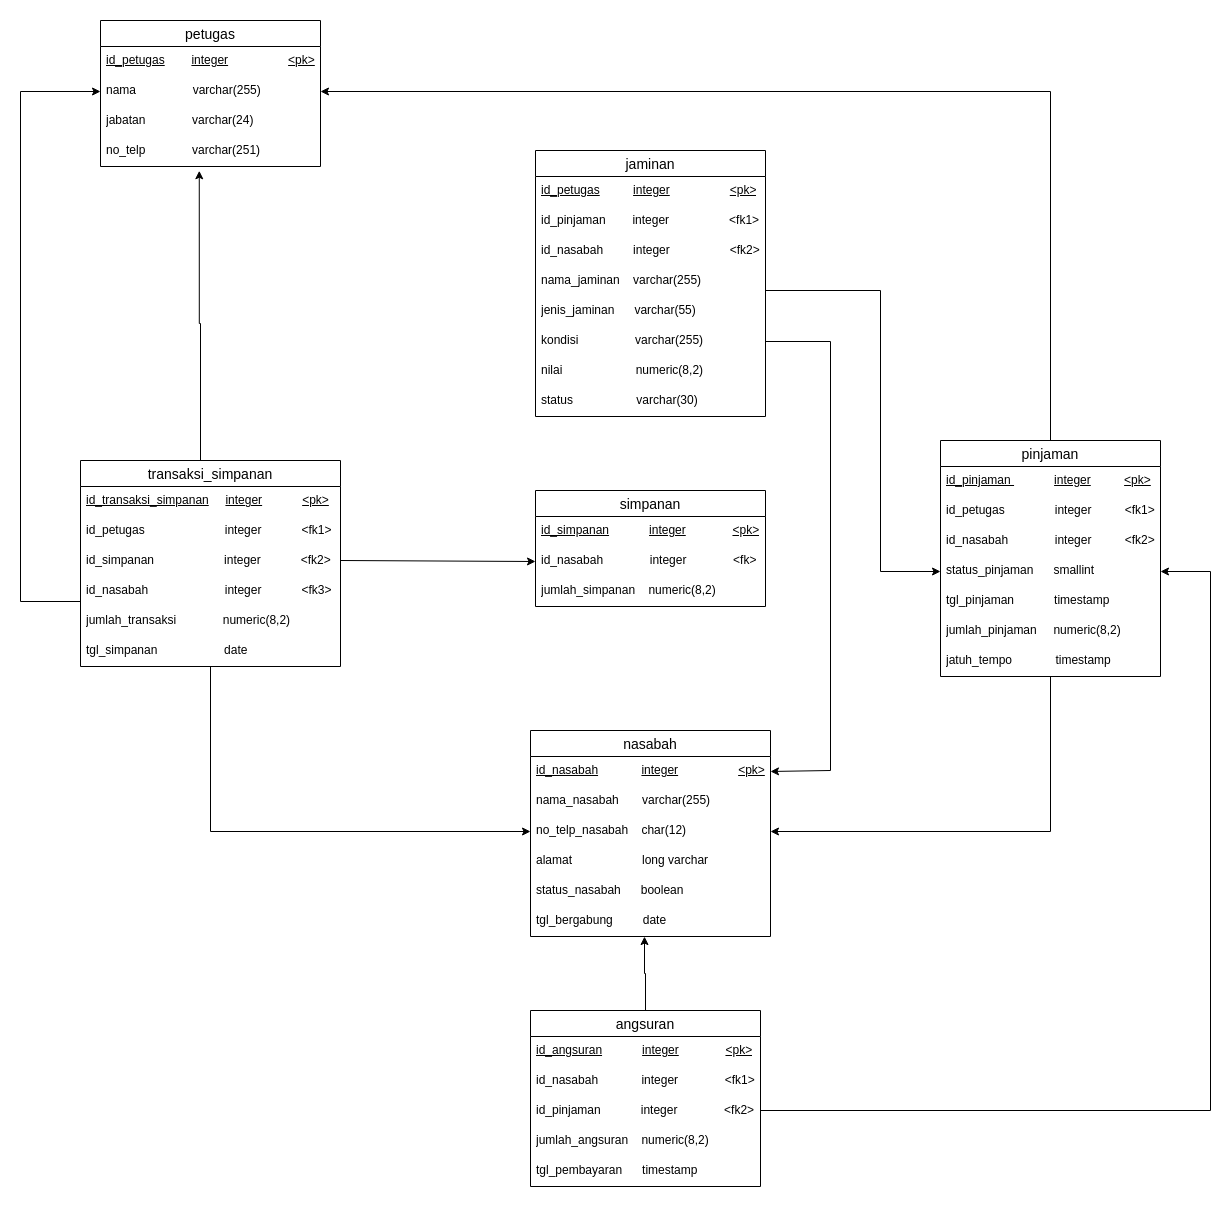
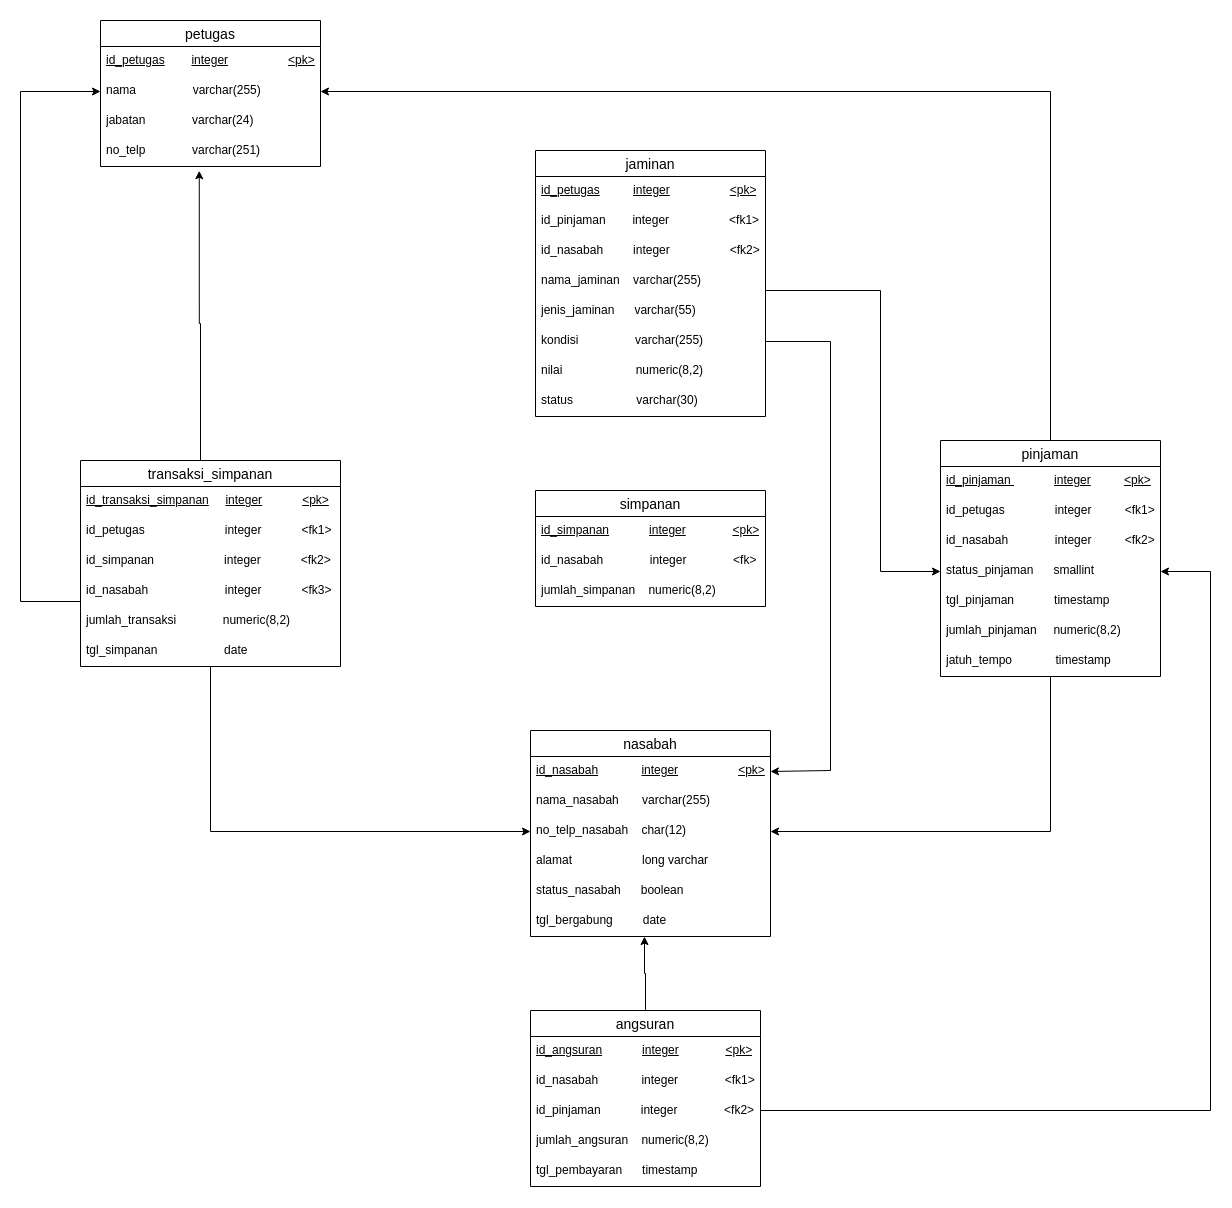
edge "id_simpanan integer <fk2>" -> "id_nasabah integer <fk>": removed
